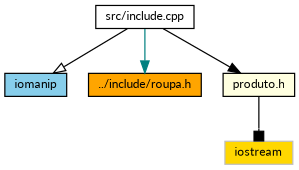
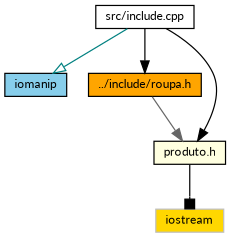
edge "src/include.cpp" -> "../include/roupa.h": color teal -> black
edge "src/include.cpp" -> "iomanip": color black -> teal
edge "../include/roupa.h" -> "produto.h": added
